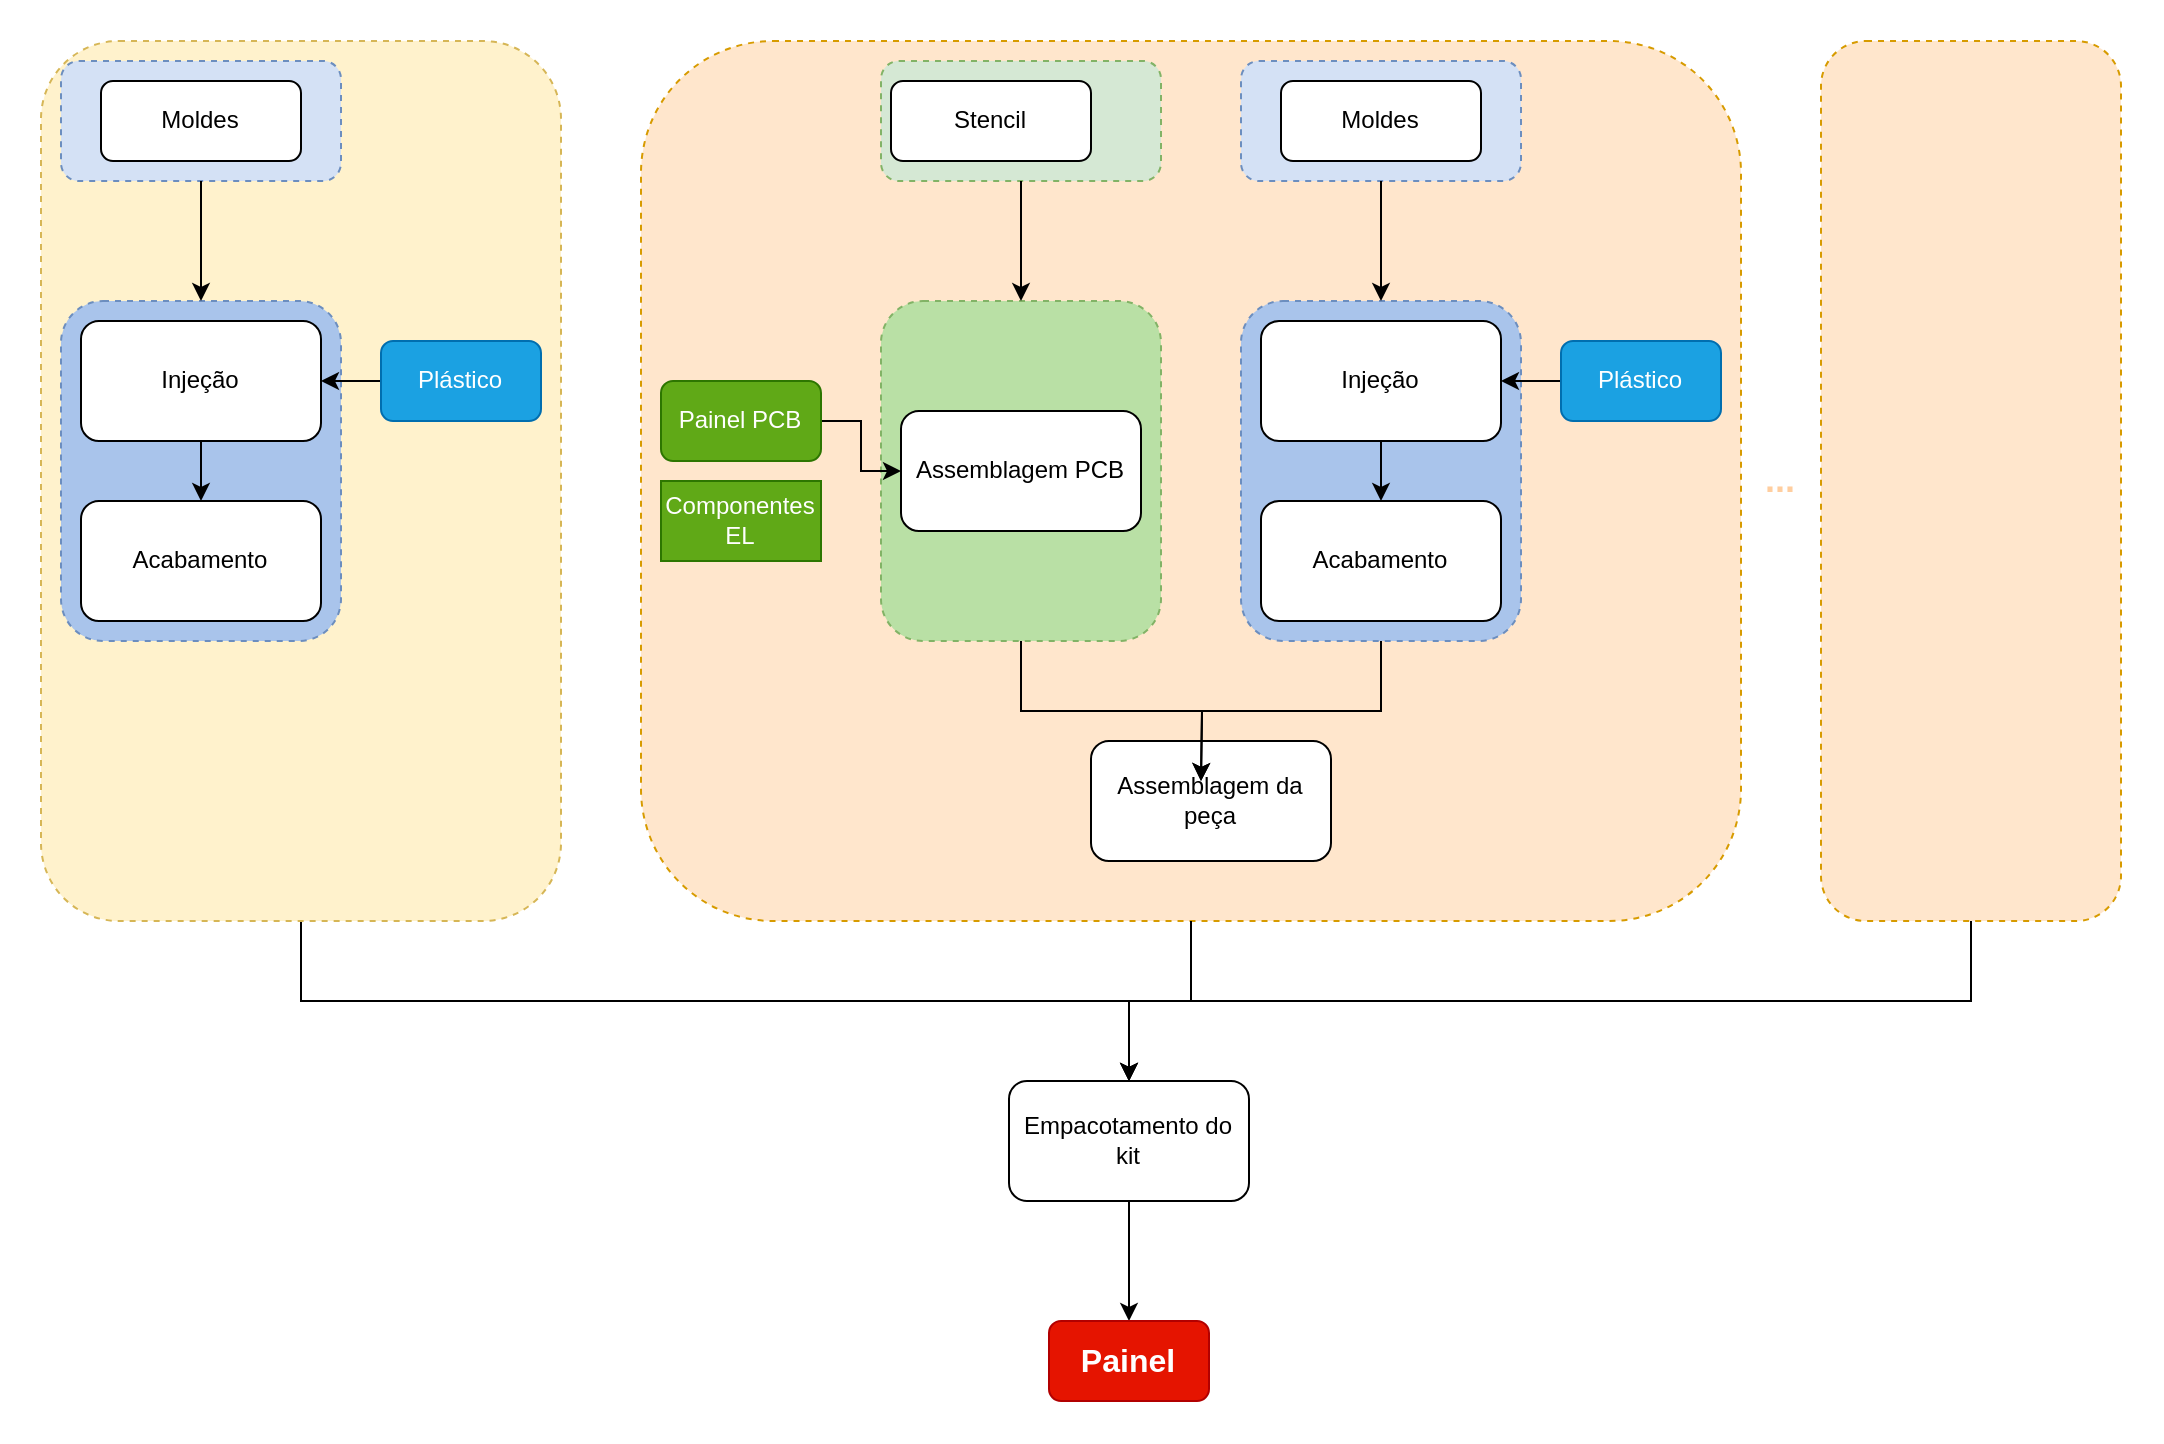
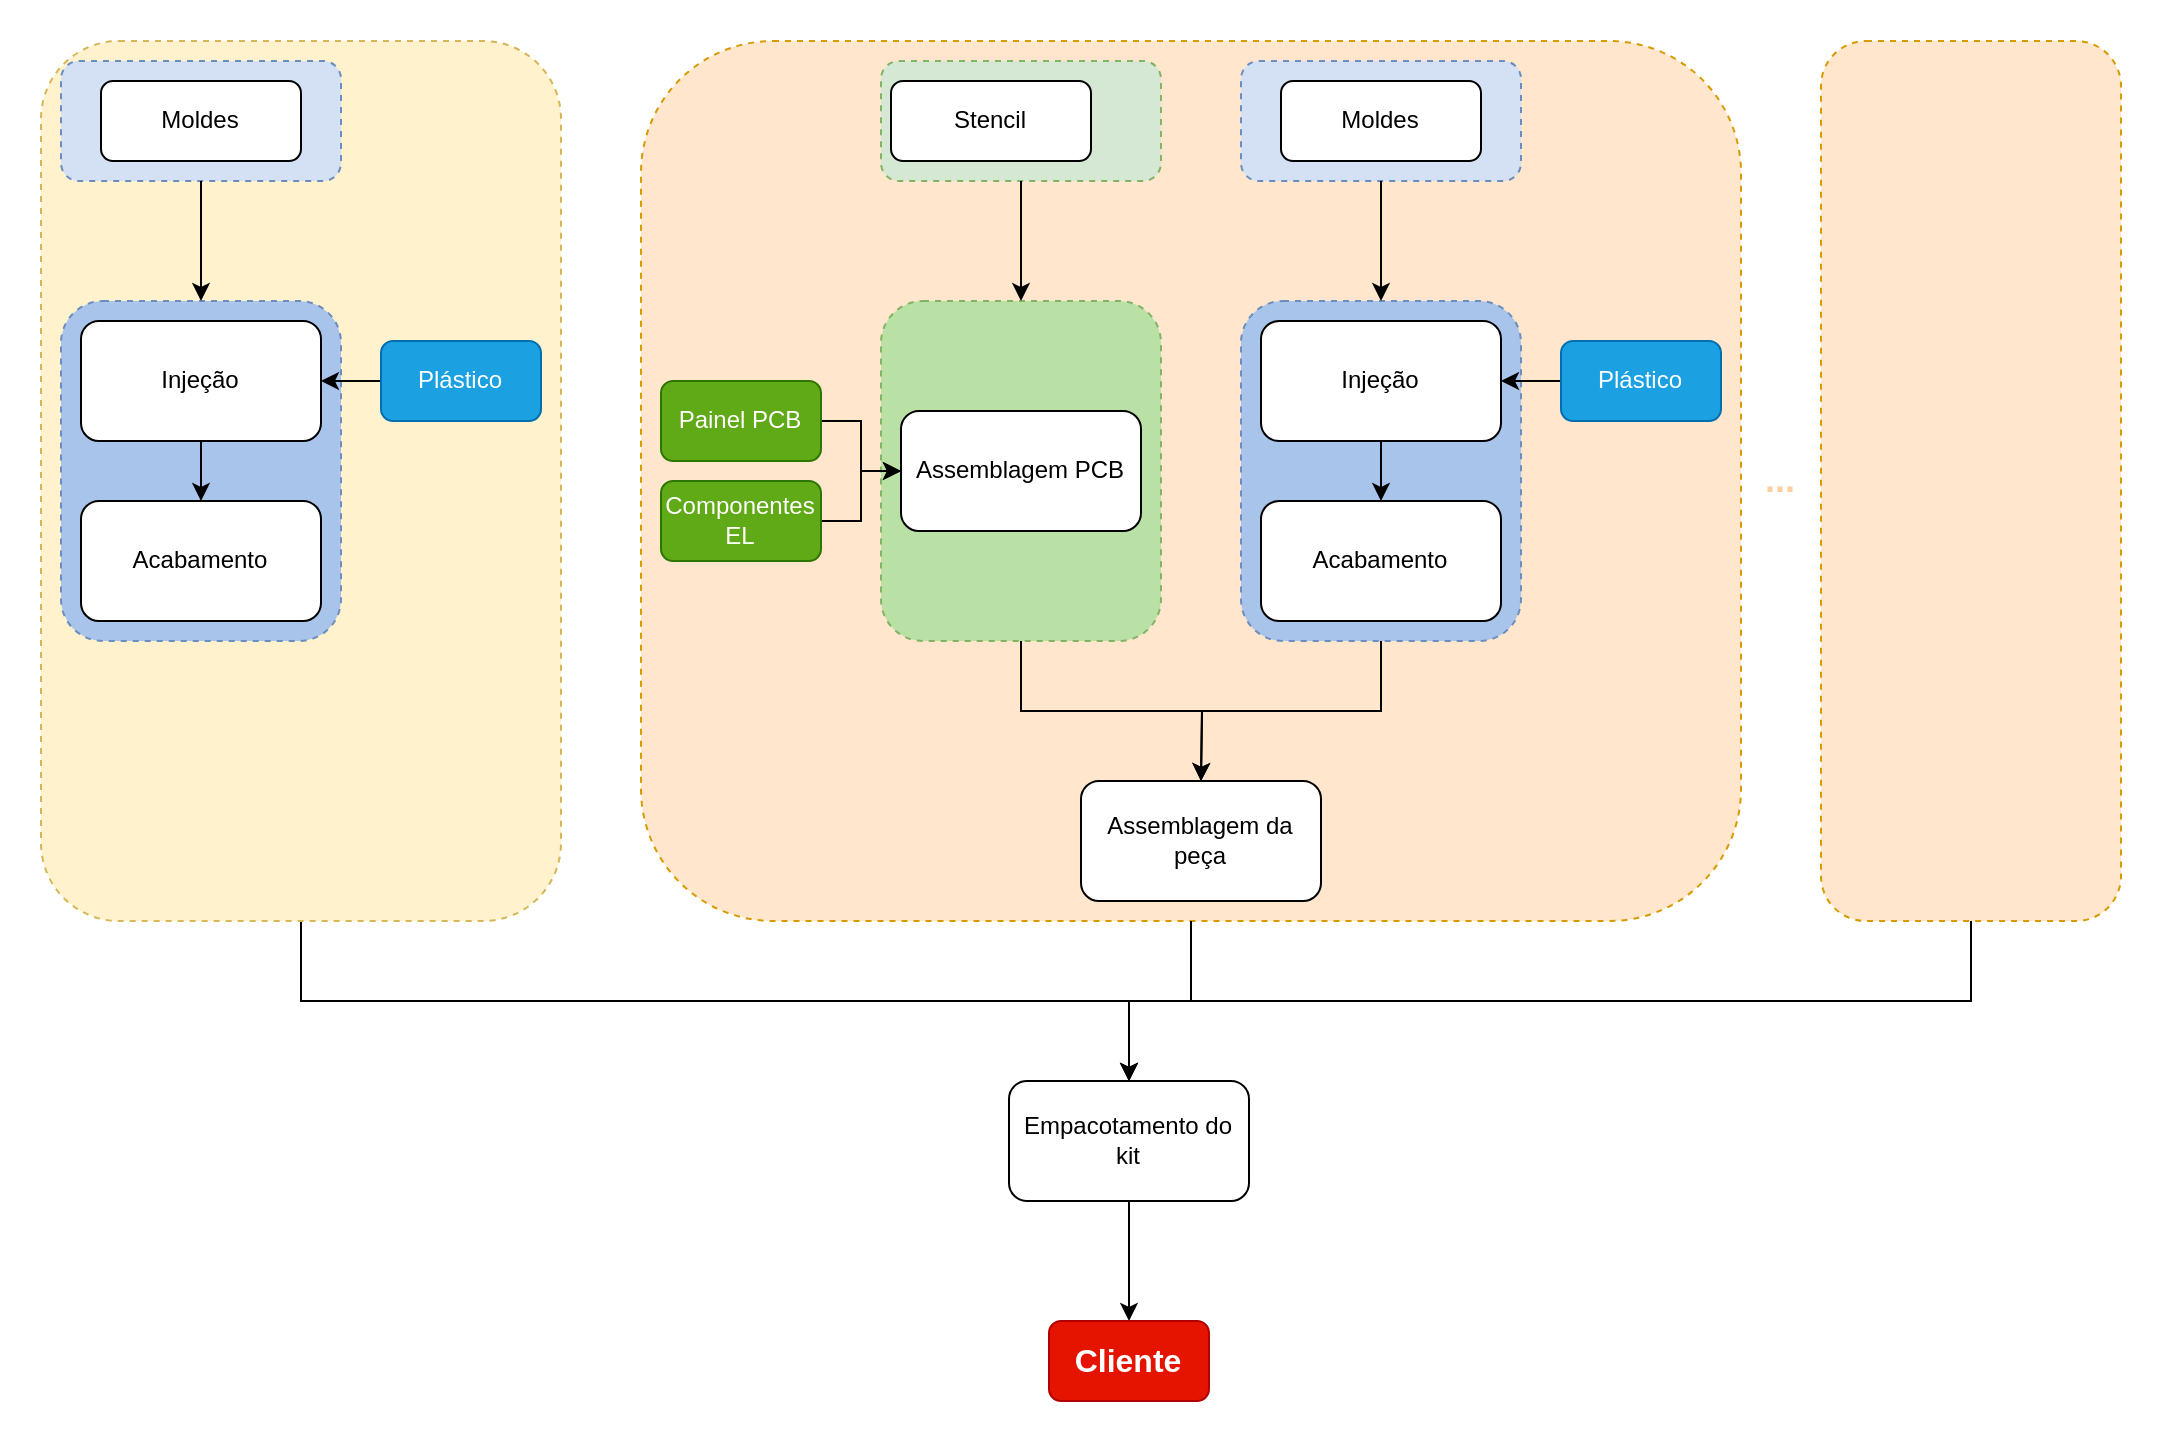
edge "Componentes EL" -> "Assemblagem PCB": added
node "Componentes EL": shape rectangle -> rounded rectangle
node "Assemblagem da peça": moved (1211, 801) -> (1201, 841)
node "Painel": label "Painel" -> "Cliente"
